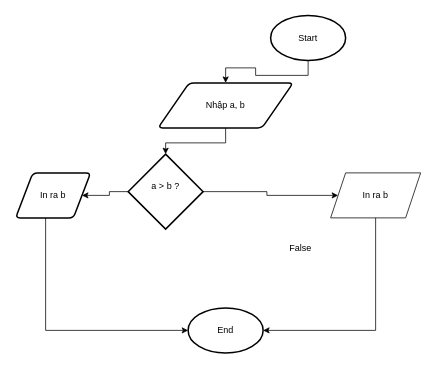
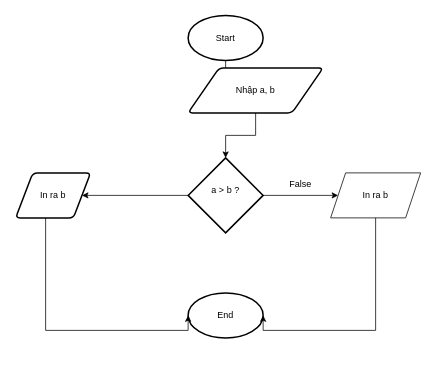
node "Start": moved (308, 38) -> (225, 38)
node "Nhập a, b": moved (225, 105) -> (255, 90)
node "a > b ?": moved (165, 192) -> (225, 195)
node "False": moved (300, 248) -> (300, 184)
node "End": moved (225, 330) -> (225, 315)
